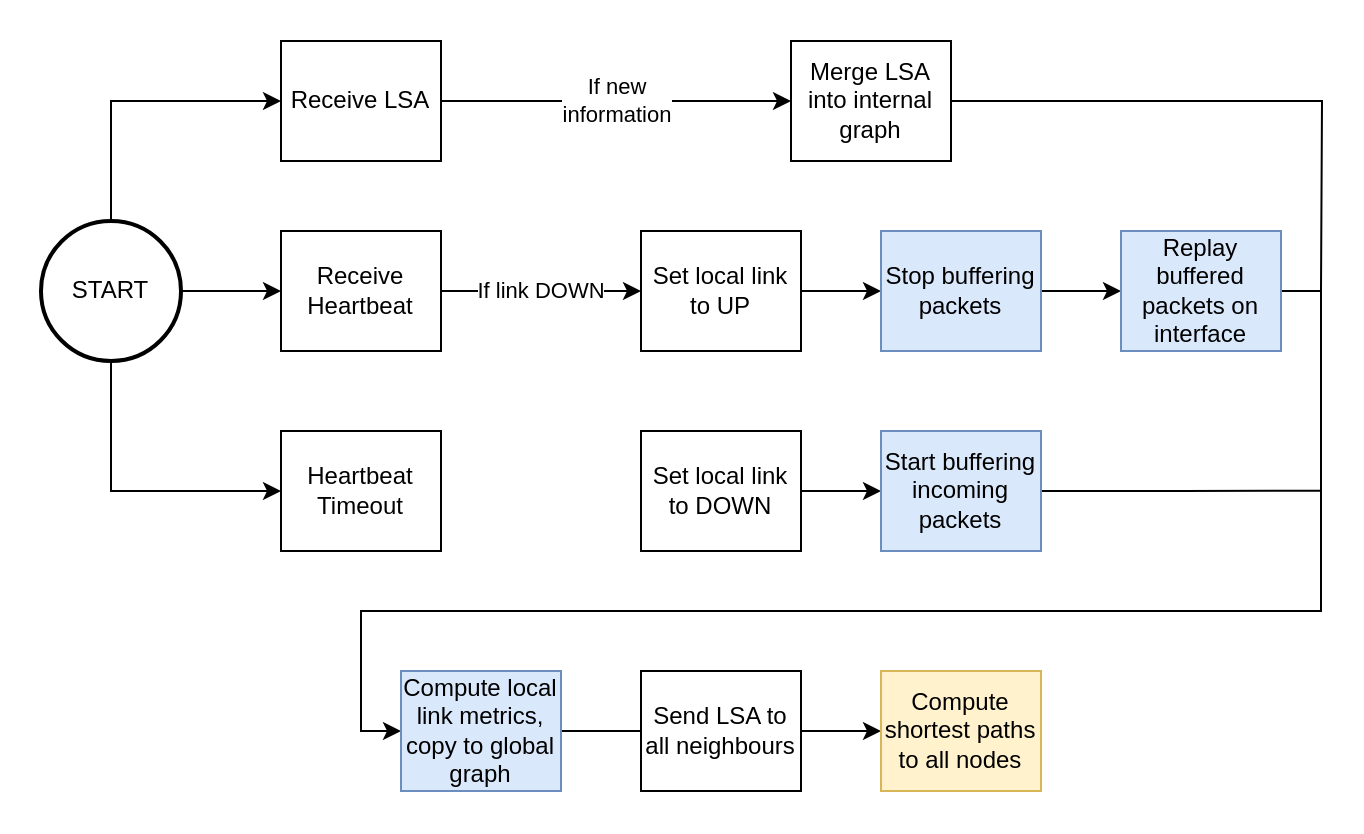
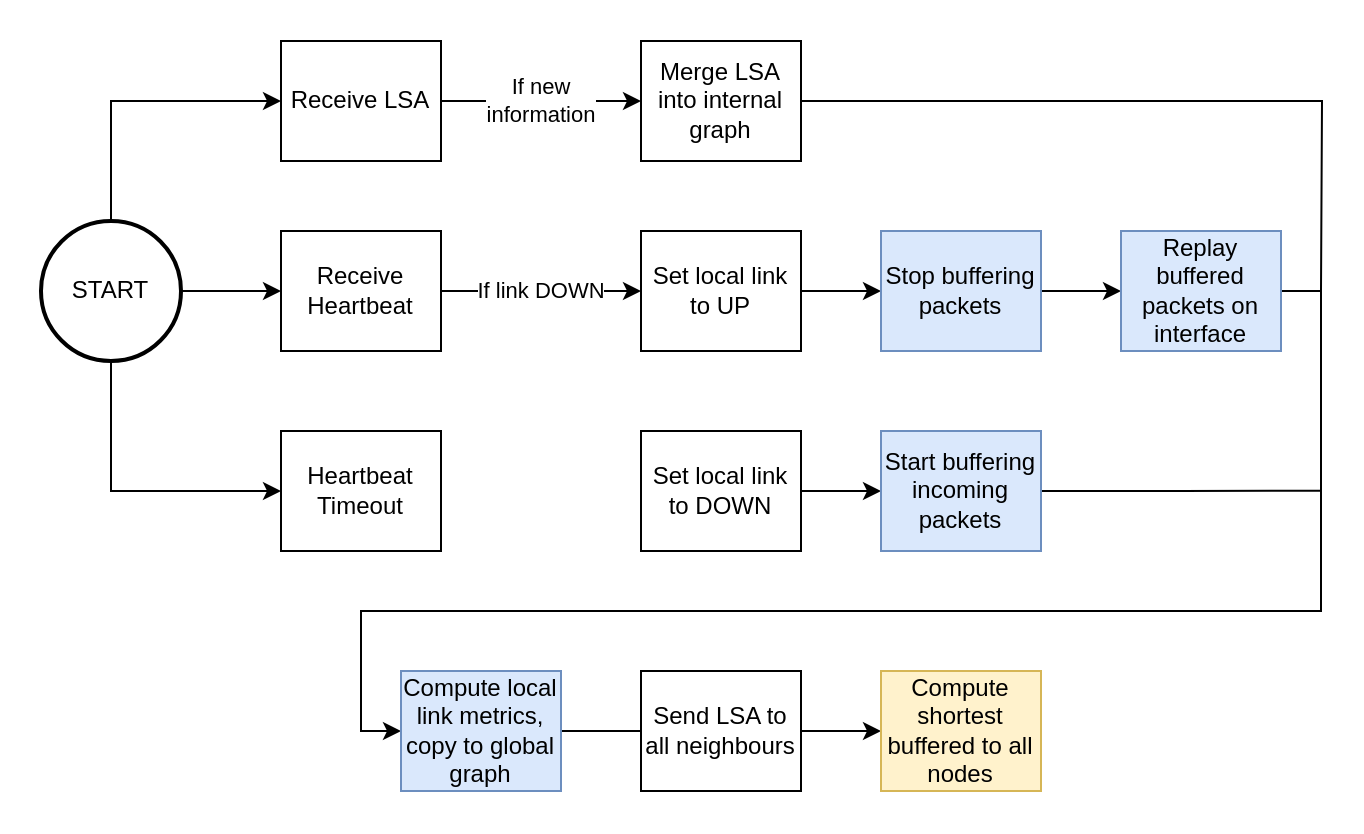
node "Merge LSA into internal graph": moved (871, 101) -> (721, 101)
node "Compute shortest paths to all nodes": label "Compute shortest paths to all nodes" -> "Compute shortest buffered to all nodes"
